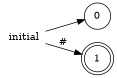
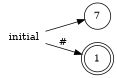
node "0": label "0" -> "7"
